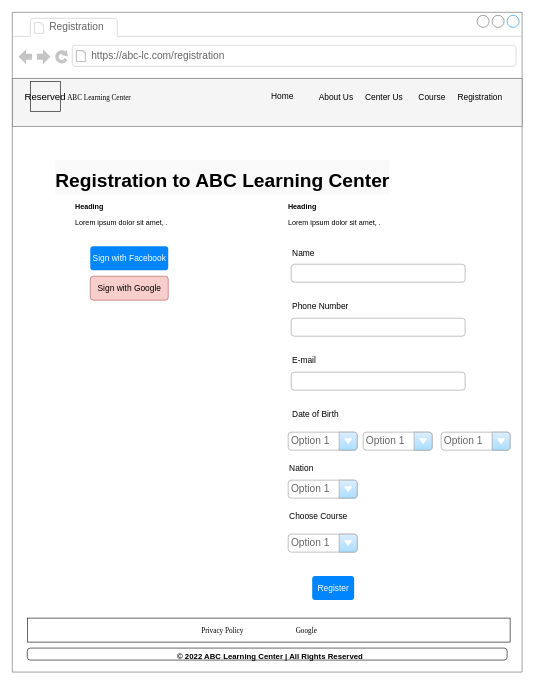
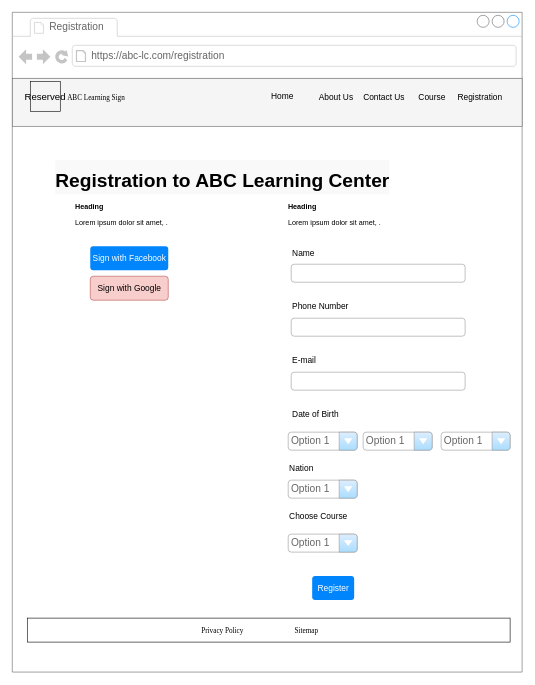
node "ABC Learning Center": label "ABC Learning Center" -> "ABC Learning Sign"
node "Center Us": label "Center Us" -> "Contact Us"
node "Google": label "Google" -> "Sitemap"
node "© 2022 ABC Learning Center | All Rights Reserved": removed
